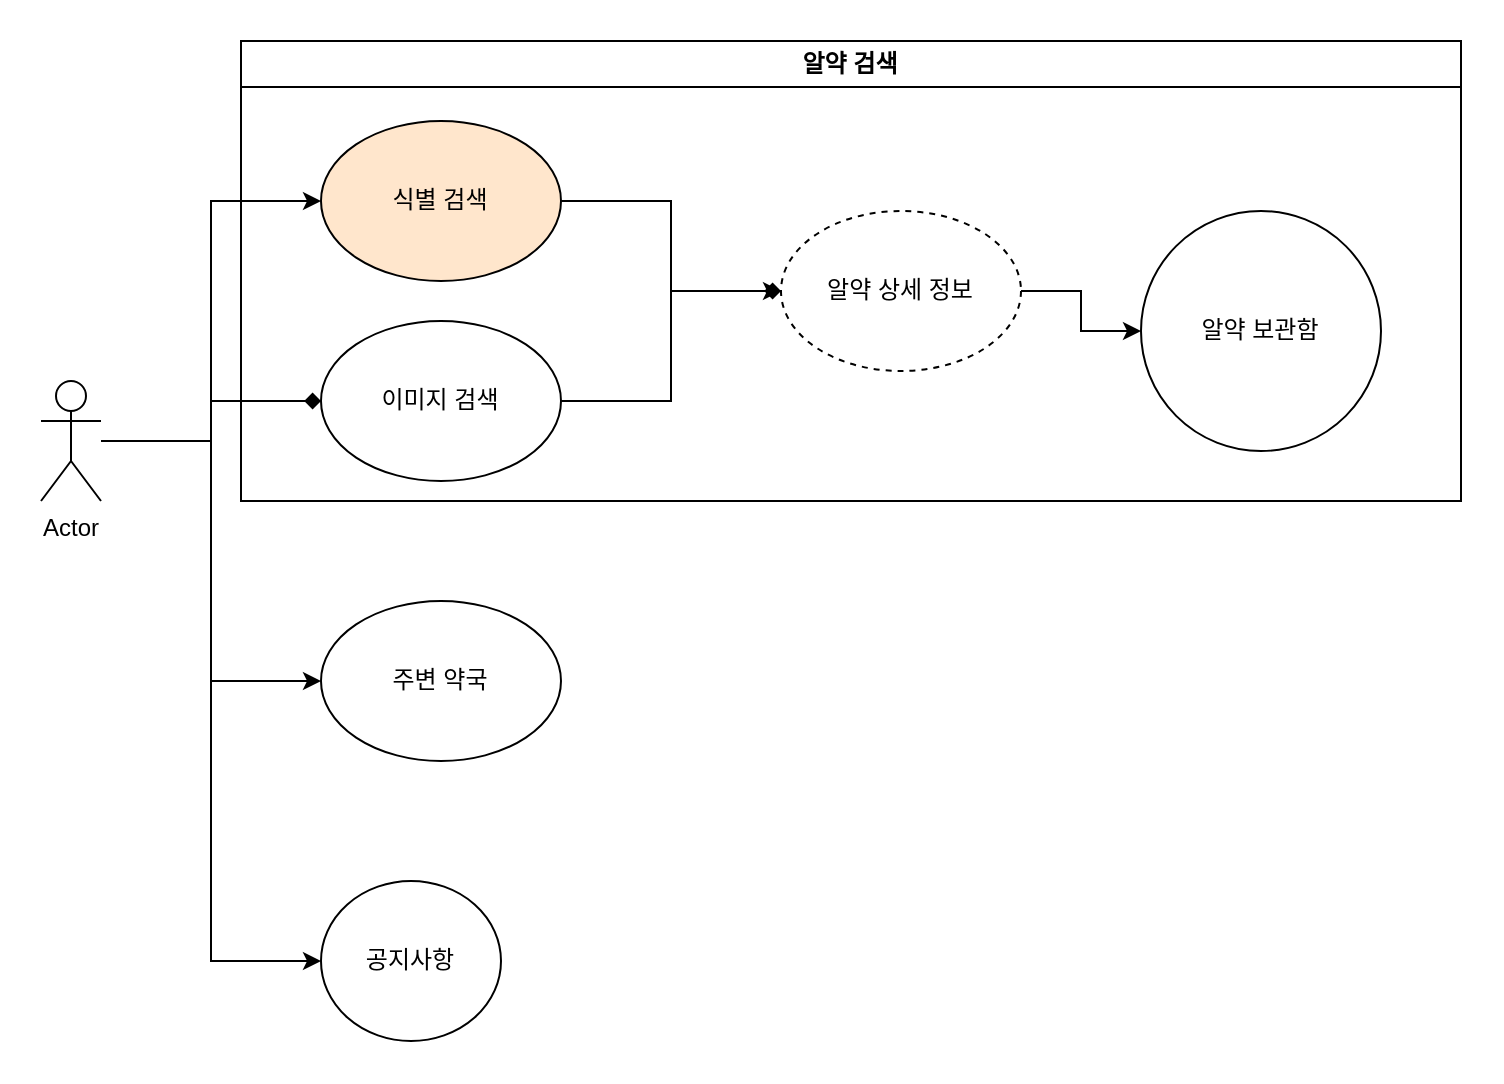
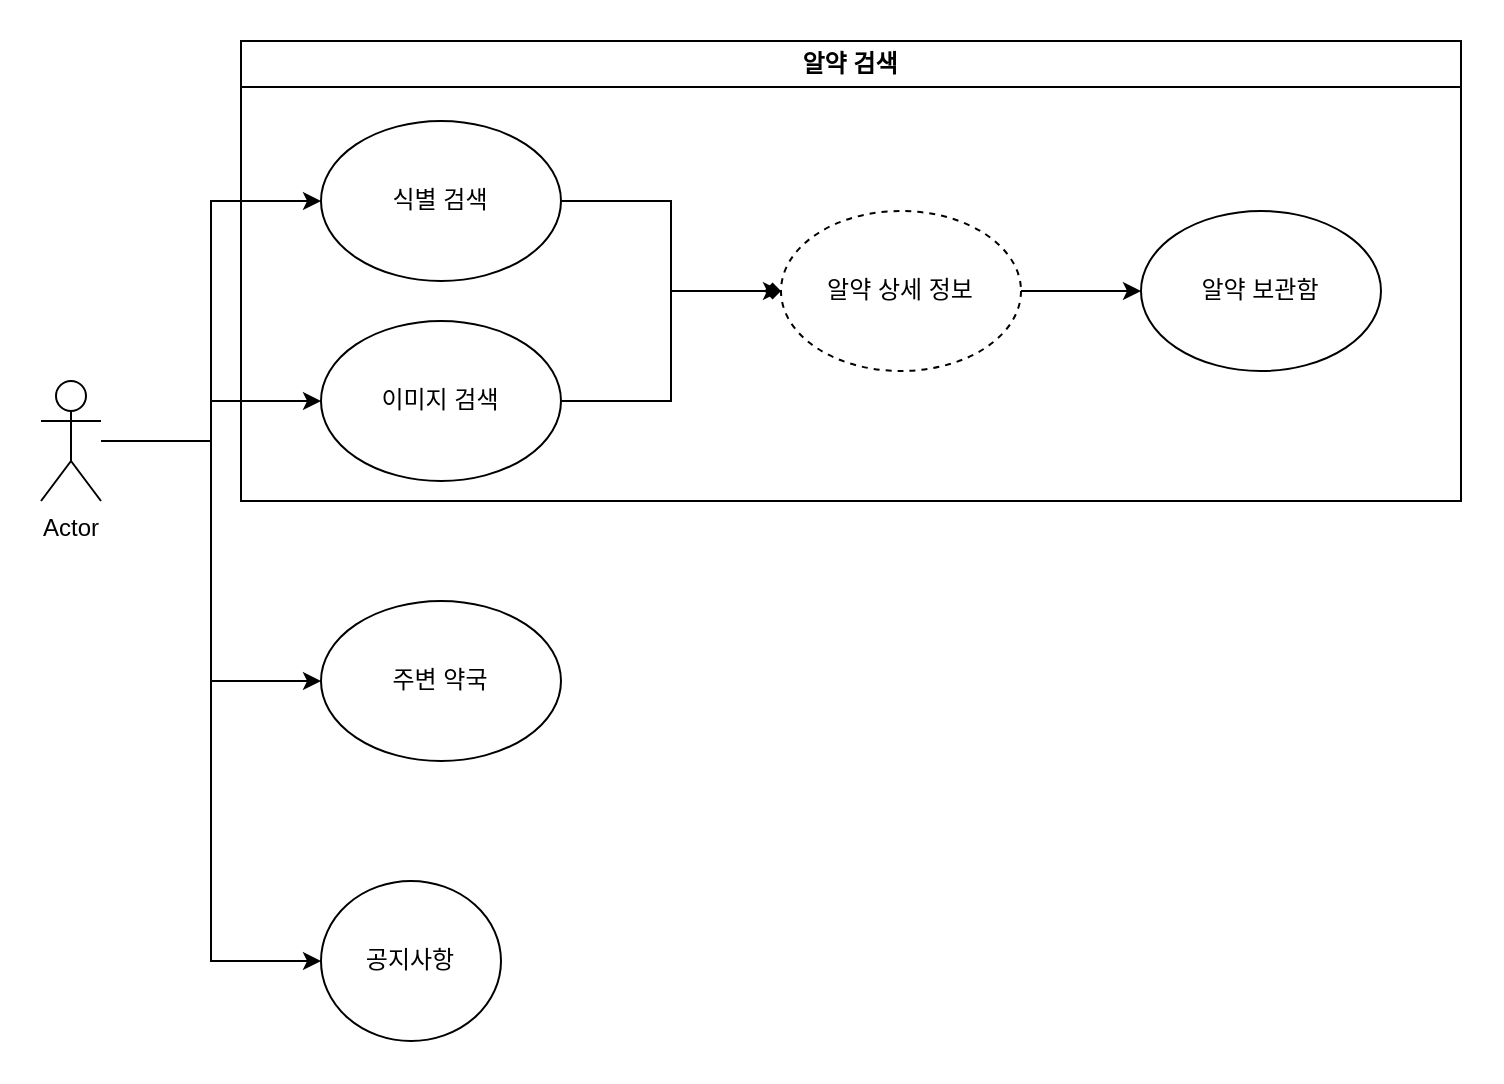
node "식별 검색": fillcolor #ffe6cc -> #ffffff
node "알약 보관함": size 240x240 -> 240x160
edge "Actor" -> "이미지 검색": arrowhead diamond -> classic
